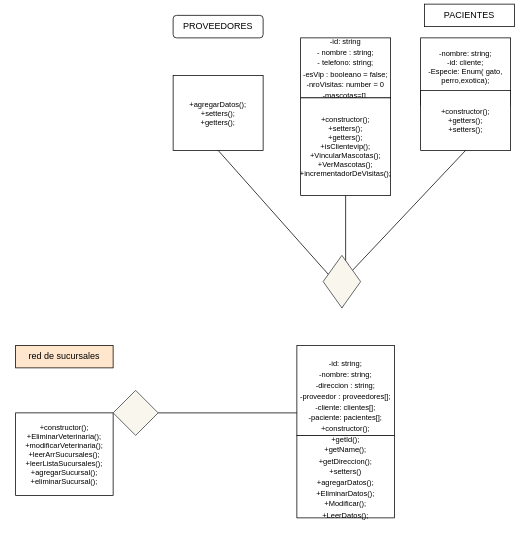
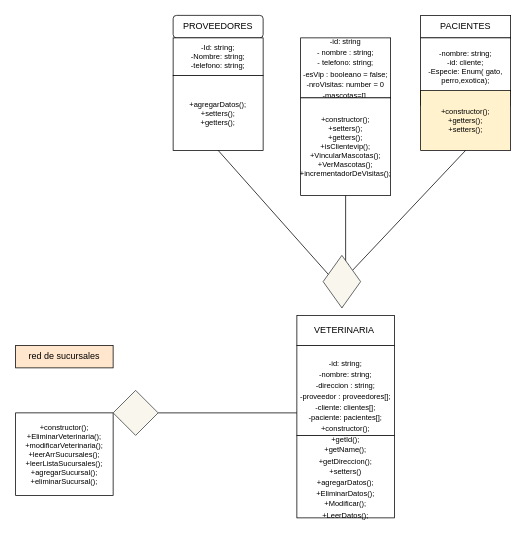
node "PACIENTES": moved (469, 15) -> (465, 27)
node "-Id: string; -Nombre: string; -telefono: string;": added
node "+constructor(); +getters(); +setters();": fillcolor #ffffff -> #fff2cc
node "VETERINARIA": added
